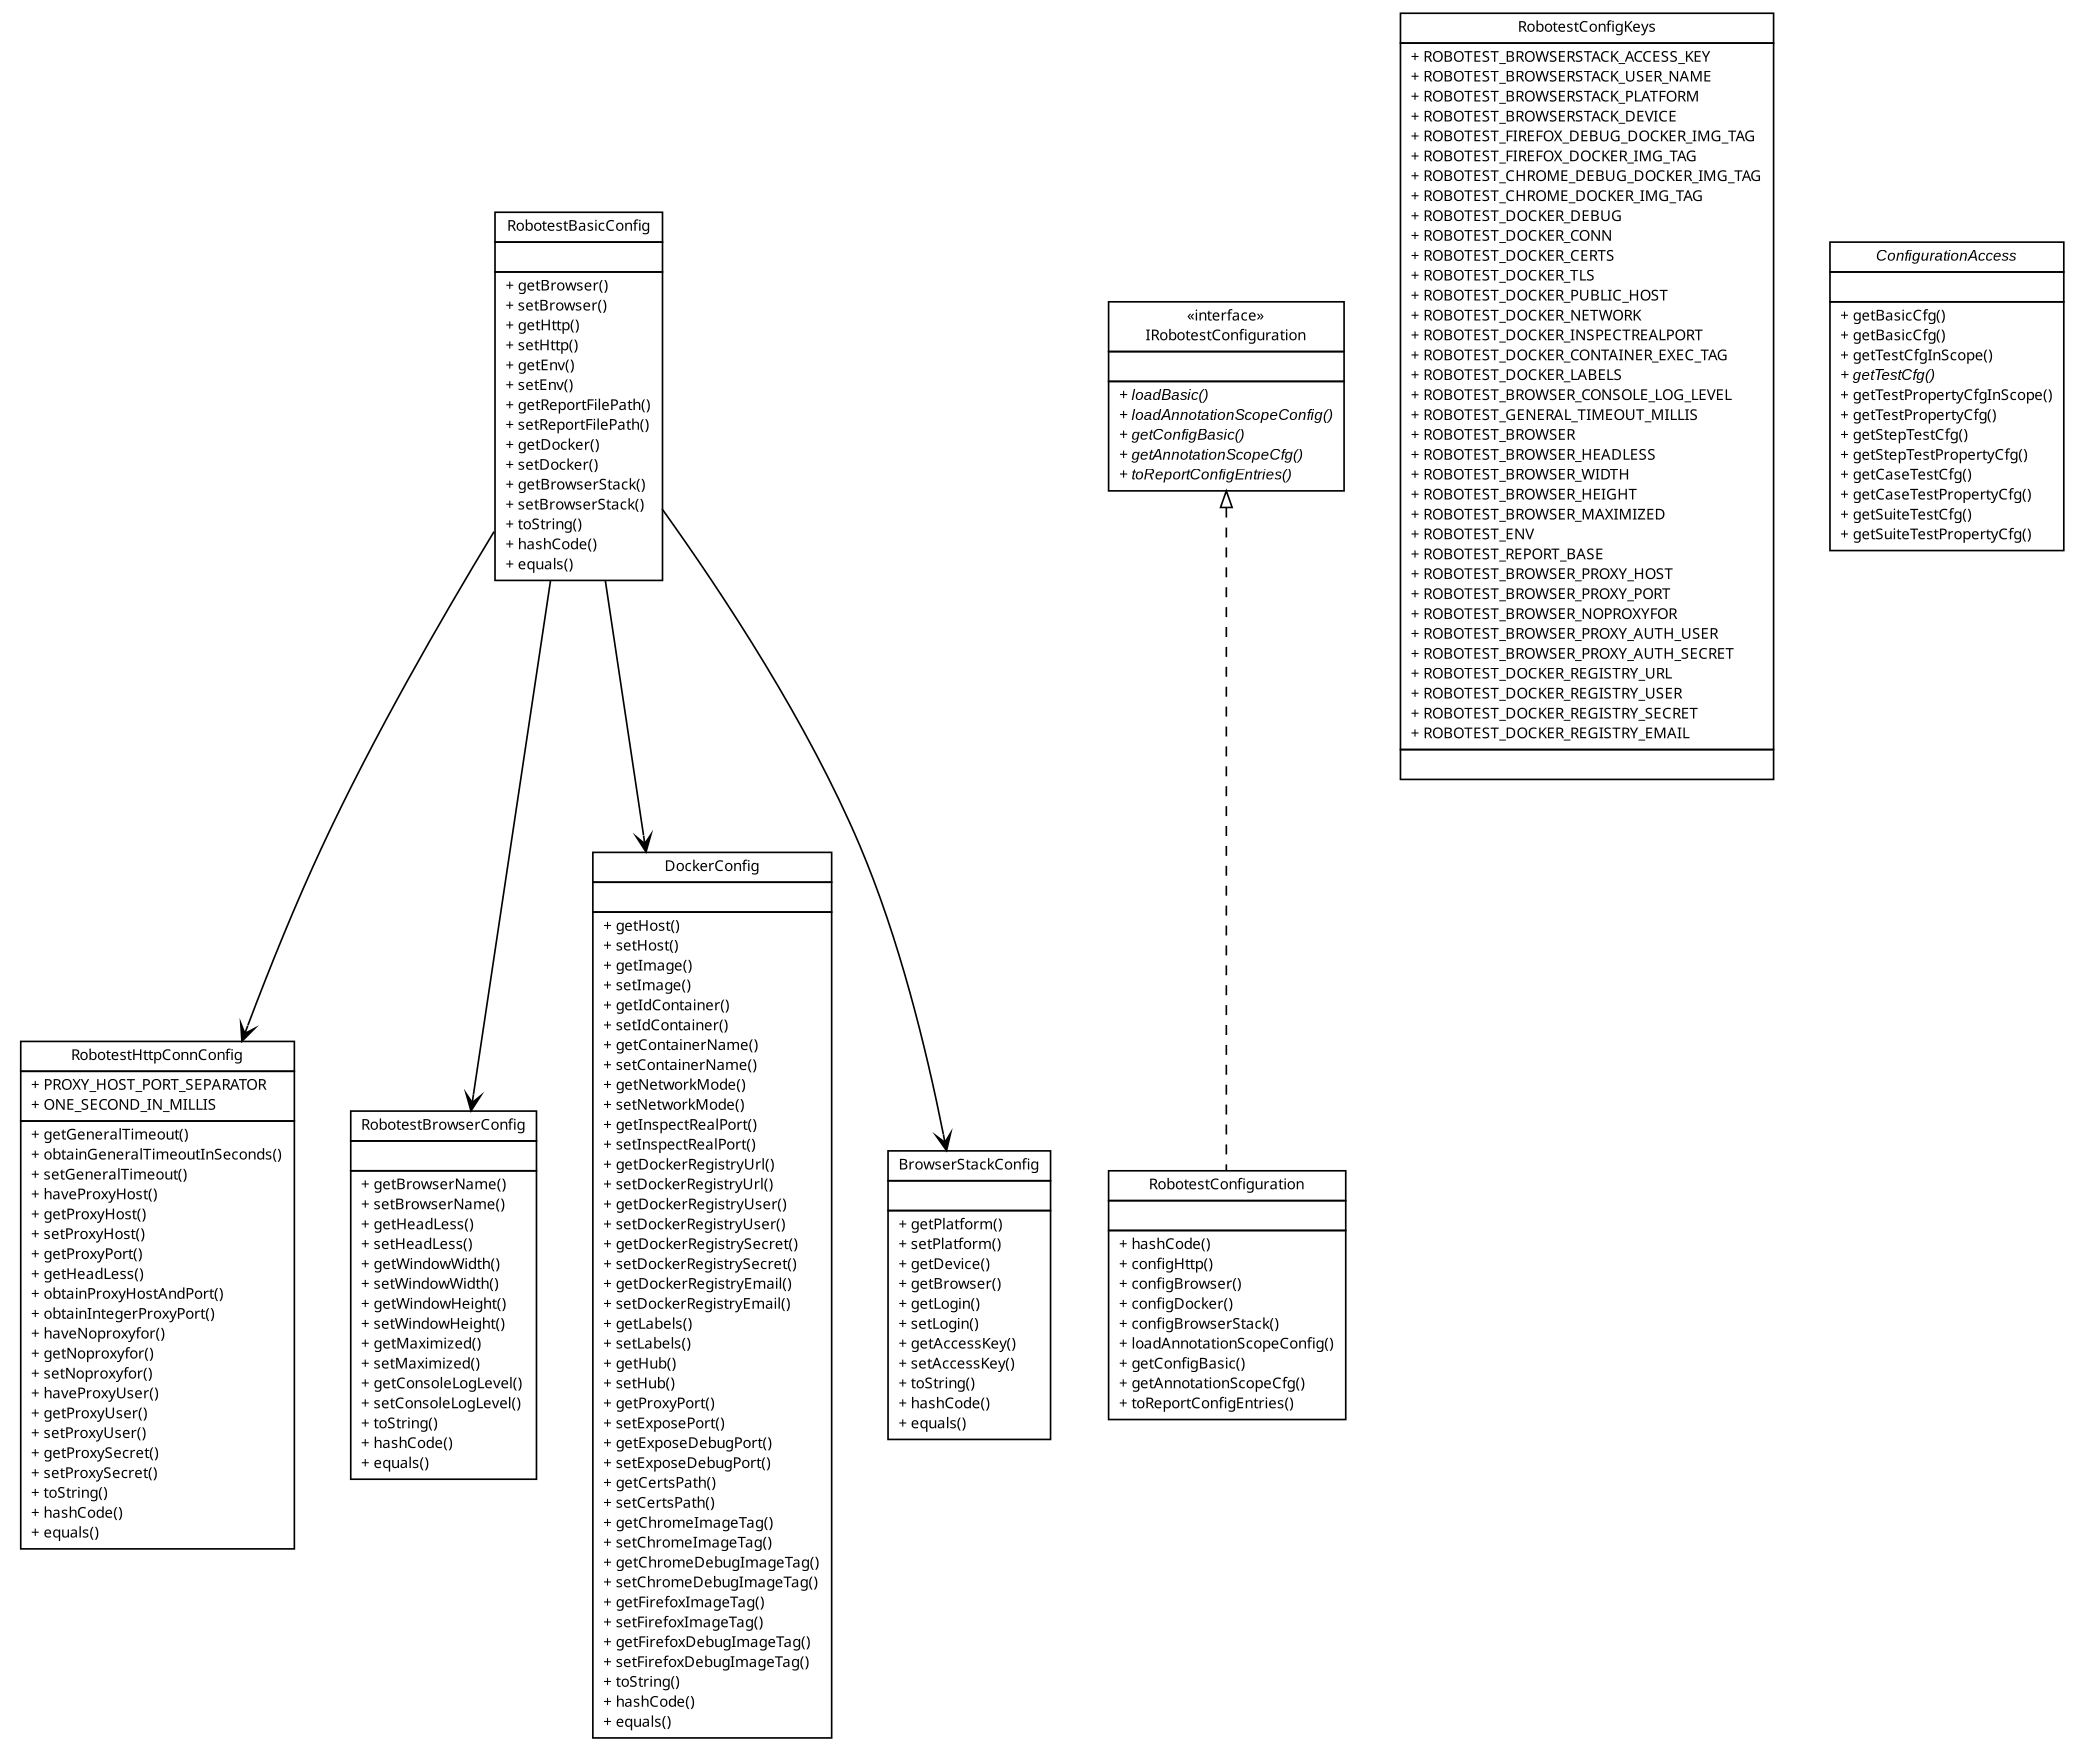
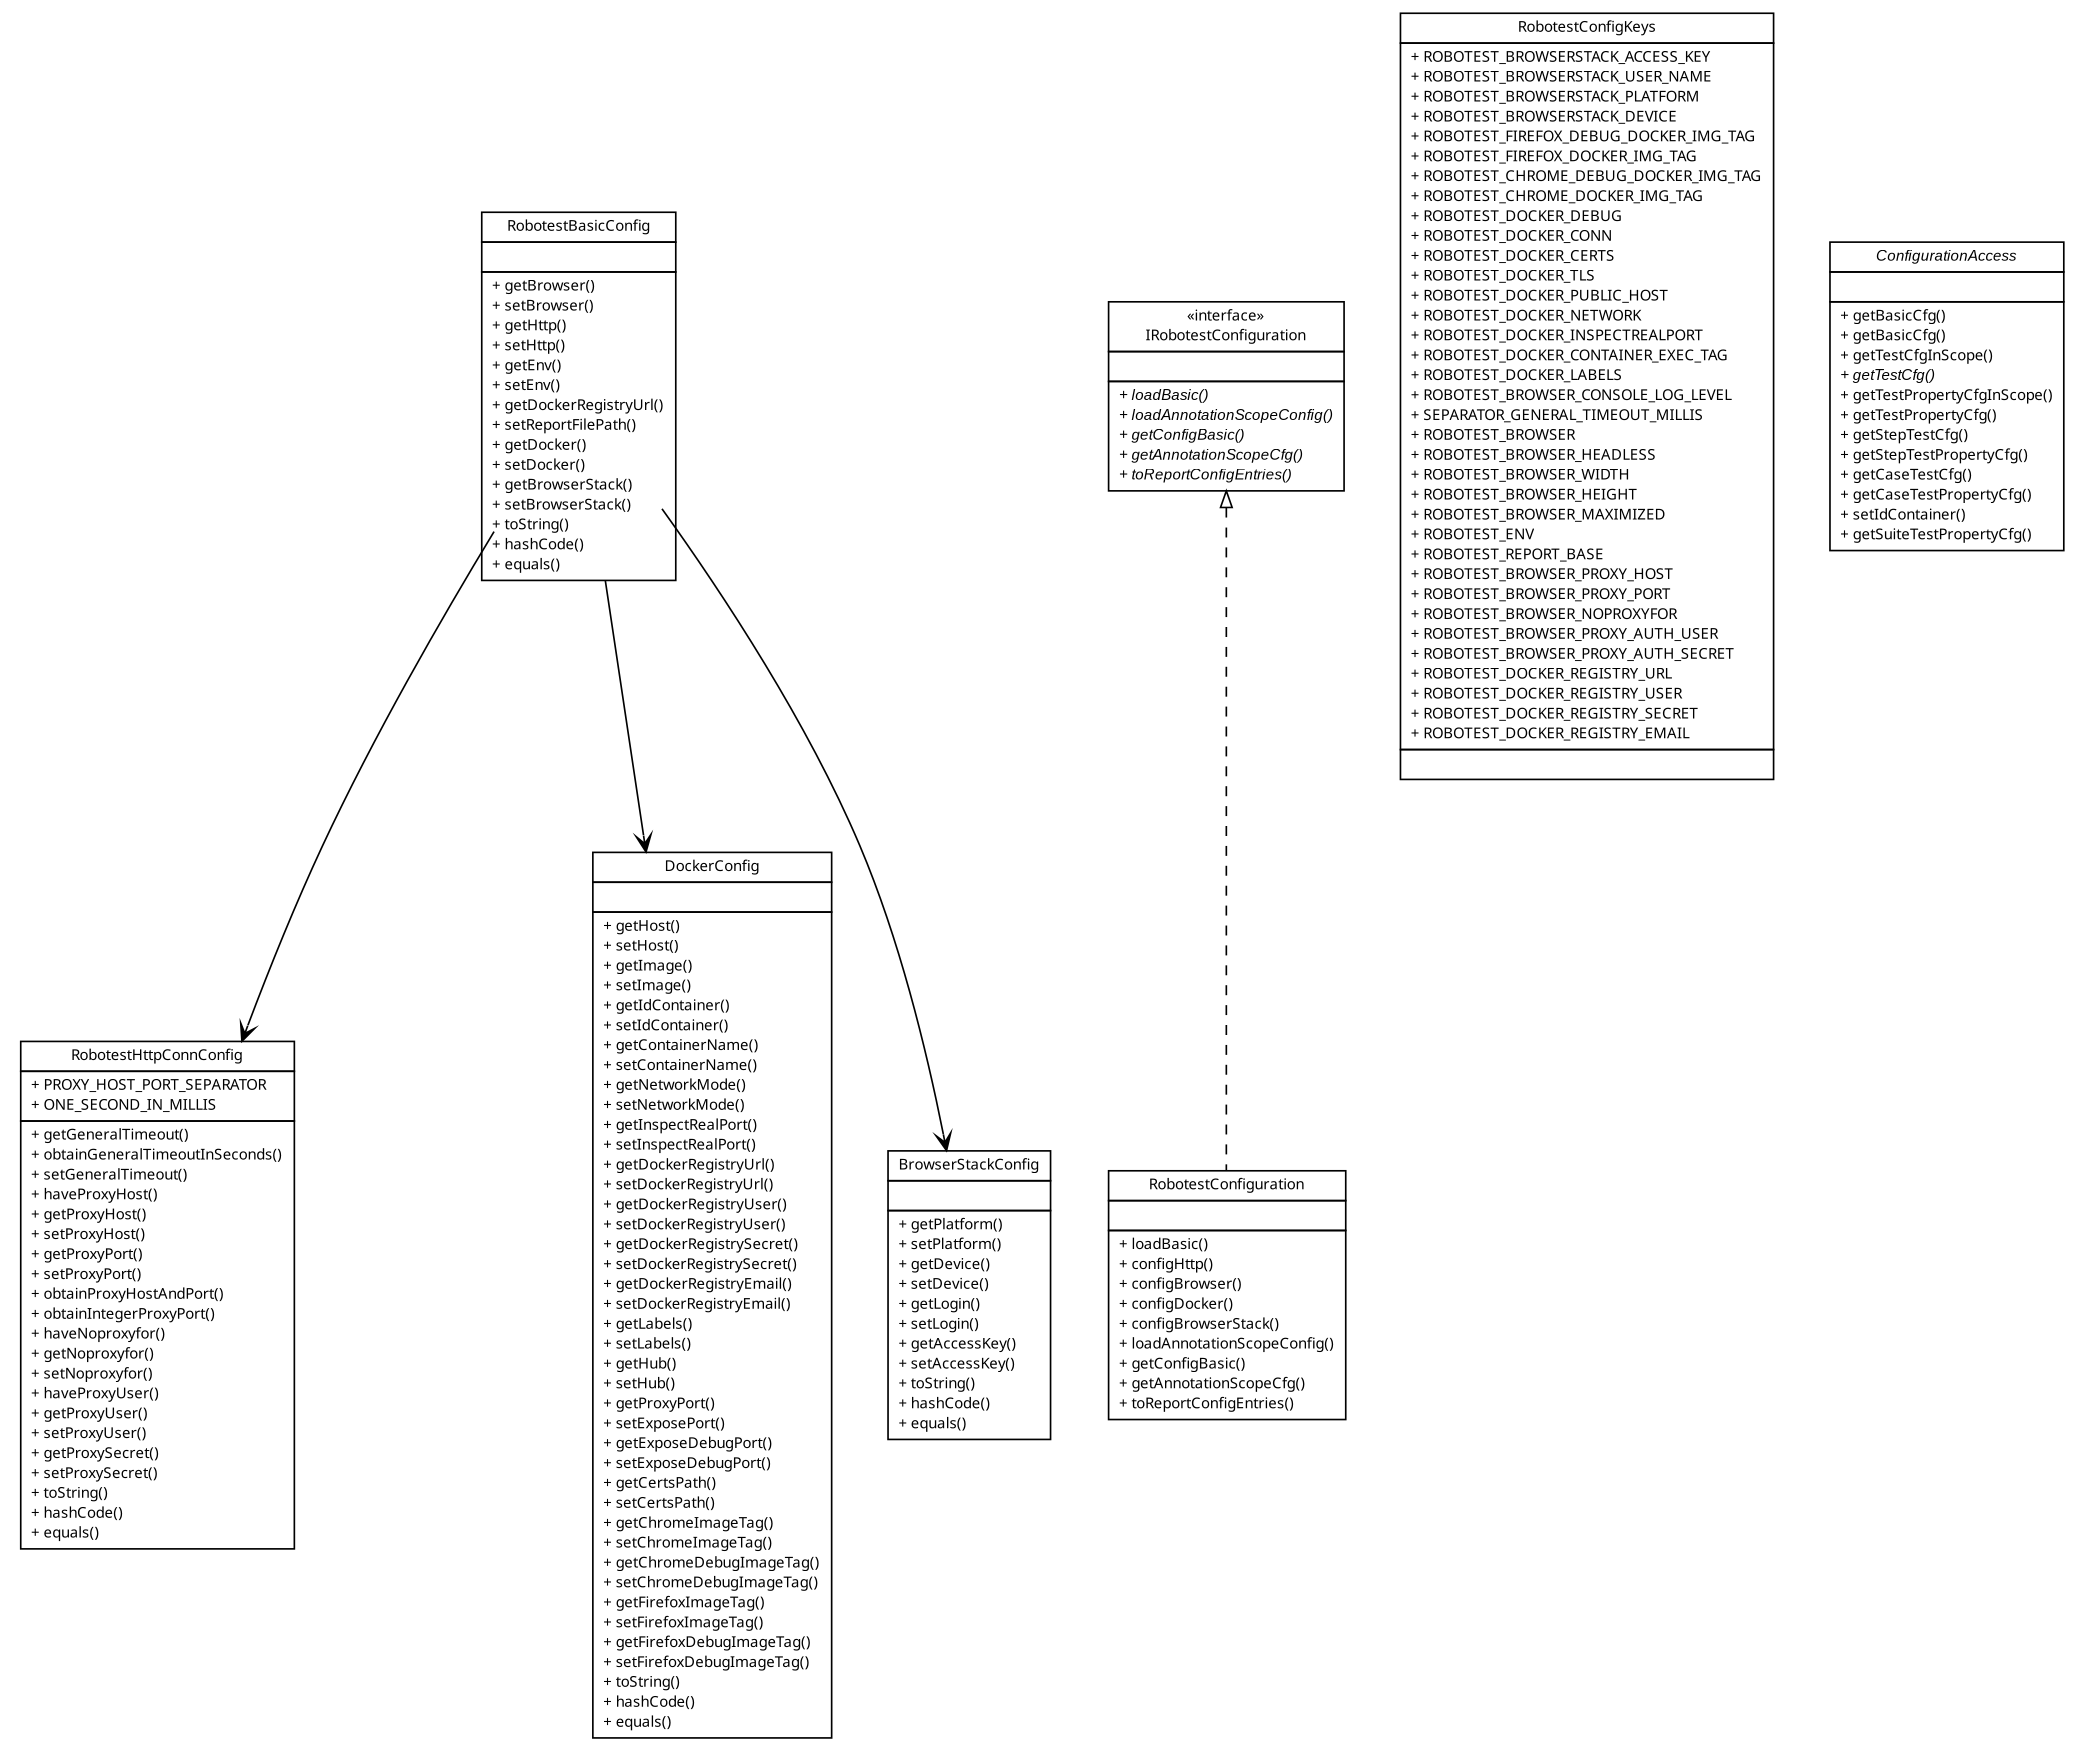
node "RobotestBasicConfig": text "+ getReportFilePath()" -> "+ getDockerRegistryUrl()"
node "RobotestConfigKeys": text "+ ROBOTEST_GENERAL_TIMEOUT_MILLIS" -> "+ SEPARATOR_GENERAL_TIMEOUT_MILLIS"
node "ConfigurationAccess": text "+ getSuiteTestCfg()" -> "+ setIdContainer()"
node "RobotestConfiguration": text "+ hashCode()" -> "+ loadBasic()"
node "RobotestHttpConnConfig": text "+ getHeadLess()" -> "+ setProxyPort()"
node "BrowserStackConfig": text "+ getBrowser()" -> "+ setDevice()"
node "RobotestBrowserConfig": removed
